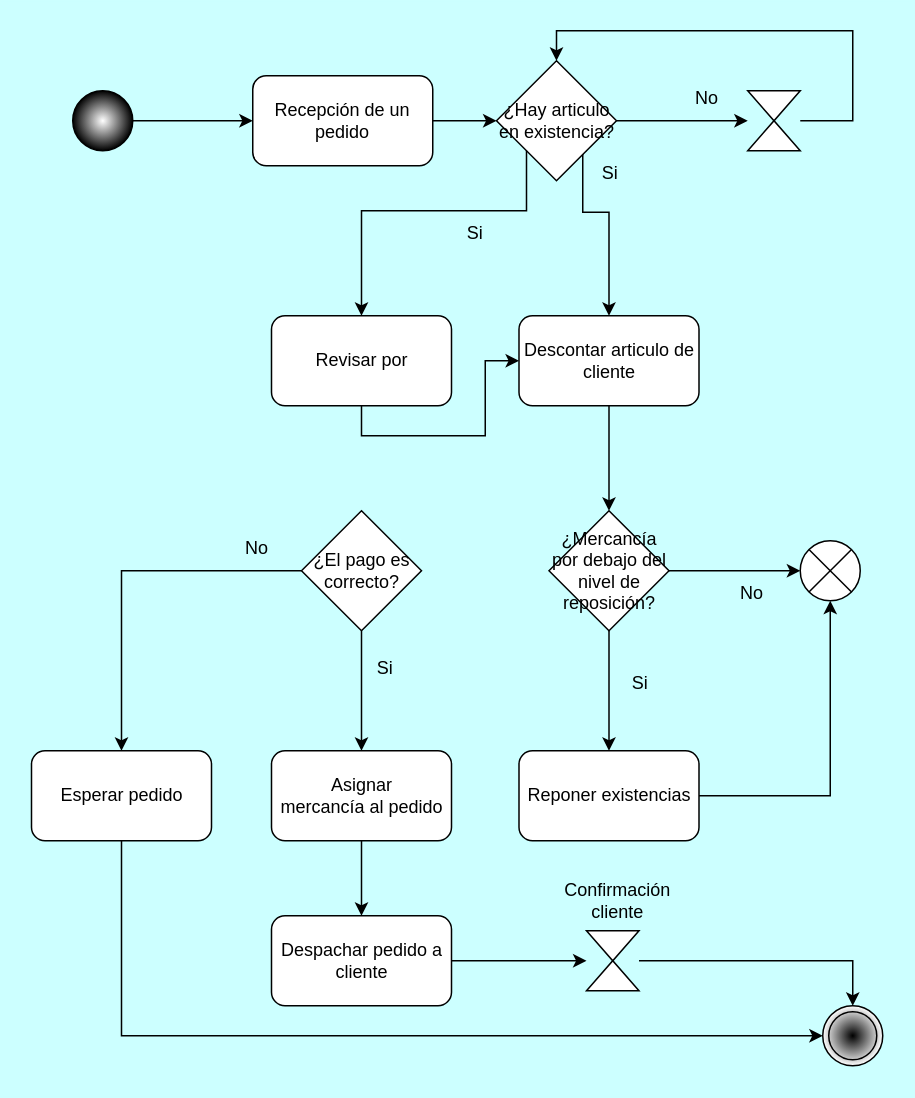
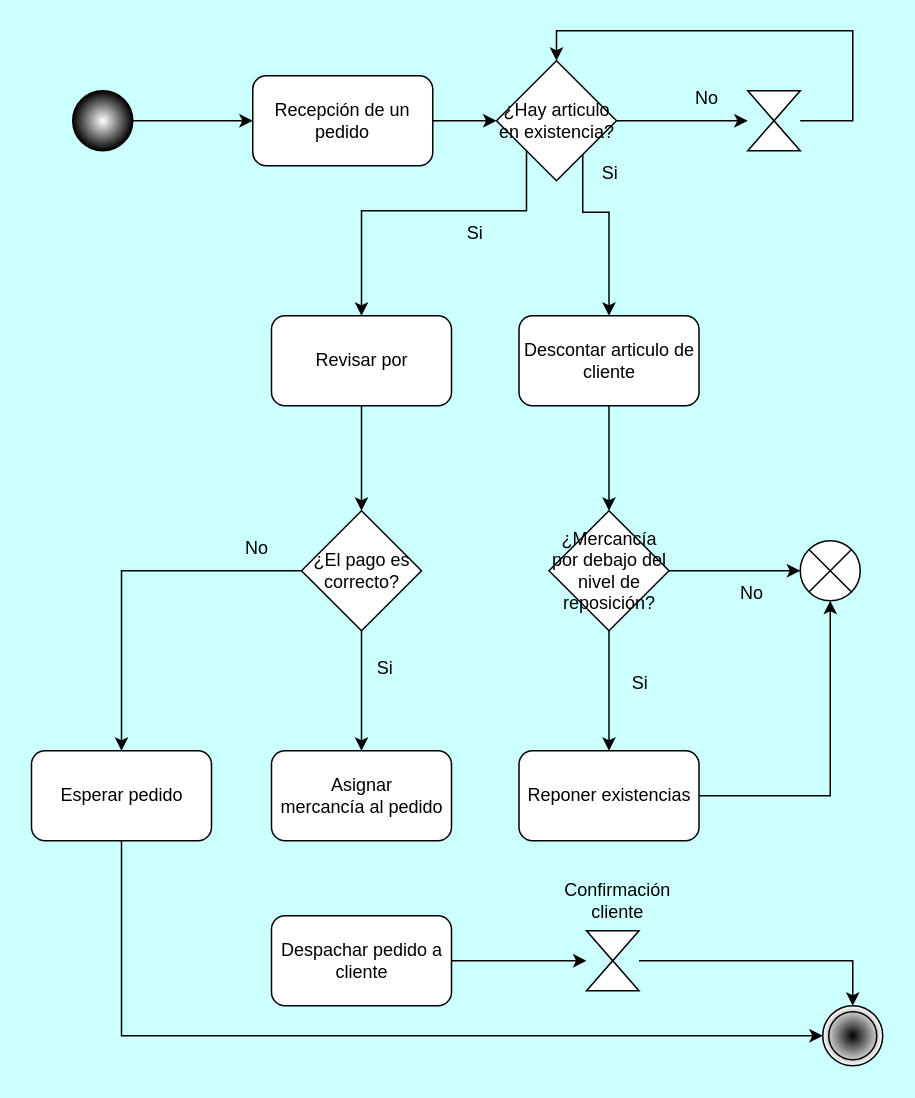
edge "Revisar por" -> "Descontar articulo de cliente": now "Revisar por" -> "¿El pago es correcto?"
edge "Asignar mercancía al pedido" -> "Despachar pedido a cliente": removed
